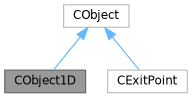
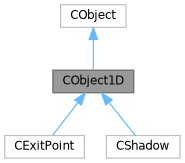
edge "CExitPoint" -> "CObject": now "CExitPoint" -> "CObject1D"
node "CShadow": added
